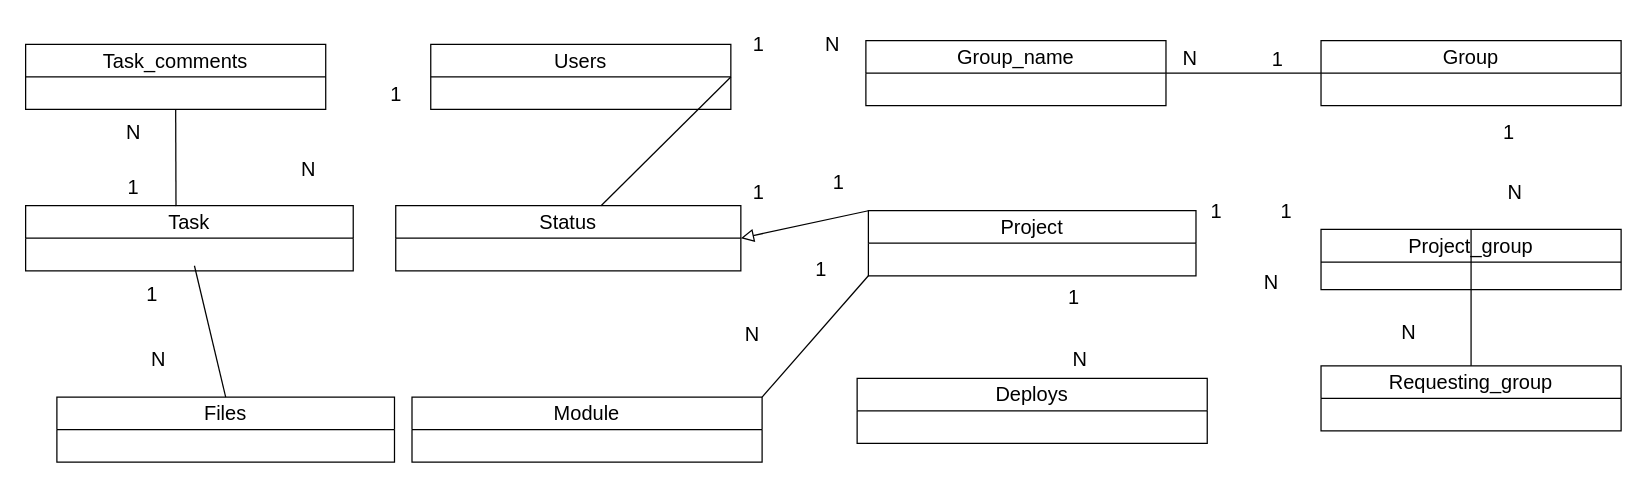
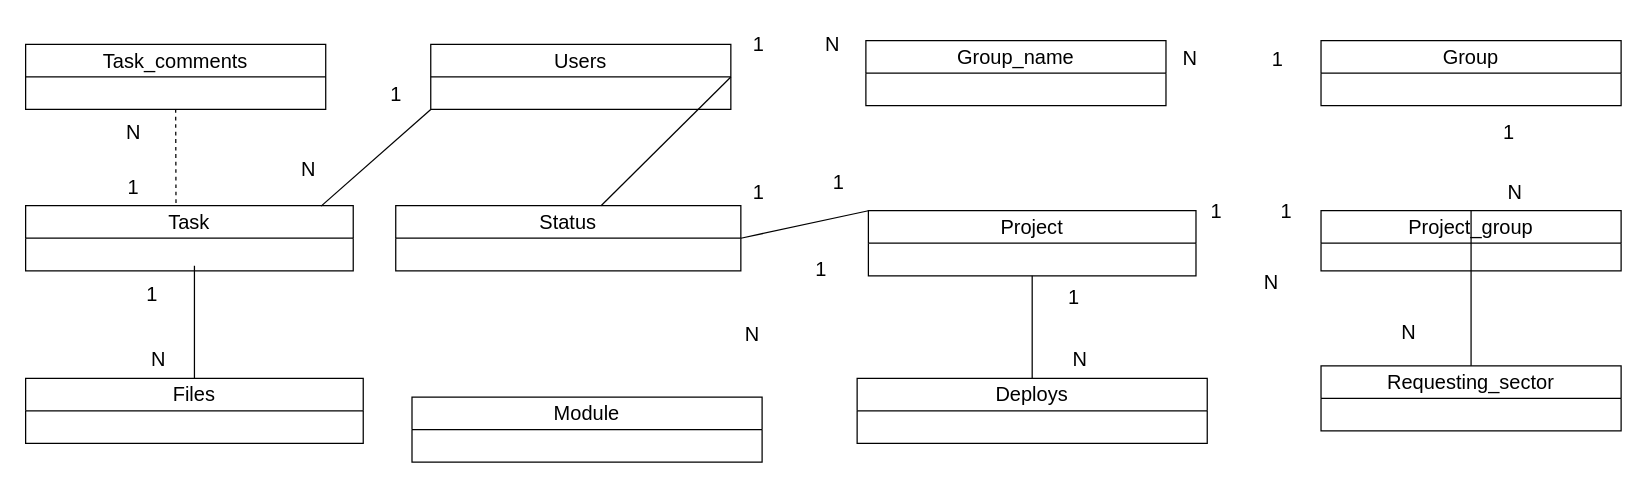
edge "Group_name" -- "Group": removed
edge "Users" -- "Task": added
edge "Task_comments" -- "Task": style solid -> dashed
edge "Project" -> "Status": arrowhead block -> none
node "Project_group": moved (1471, 259) -> (1471, 241)
edge "Project" -- "Deploys": added
edge "Project" -- "Module": removed
node "Requesting_group": label "Requesting_group" -> "Requesting_sector"
node "Files": moved (226, 429) -> (194, 411)
